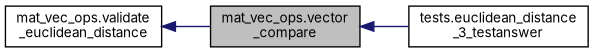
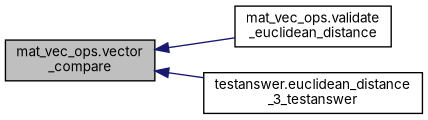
edge "mat_vec_ops.vector _compare" -> "mat_vec_ops.validate _euclidean_distance": reversed
node "tests.euclidean_distance _3_testanswer": label "tests.euclidean_distance _3_testanswer" -> "testanswer.euclidean_distance _3_testanswer"
